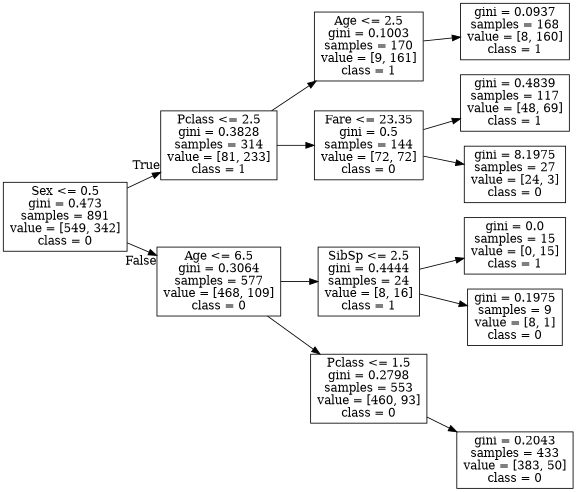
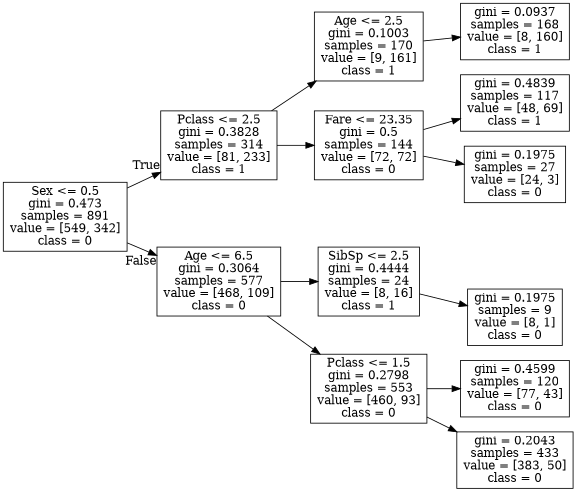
node "gini = 8.1975 samples = 27 value = [24, 3] class = 0": label "gini = 8.1975 samples = 27 value = [24, 3] class = 0" -> "gini = 0.1975 samples = 27 value = [24, 3] class = 0"
node "gini = 0.0 samples = 15 value = [0, 15] class = 1": removed
node "gini = 0.4599 samples = 120 value = [77, 43] class = 0": added
